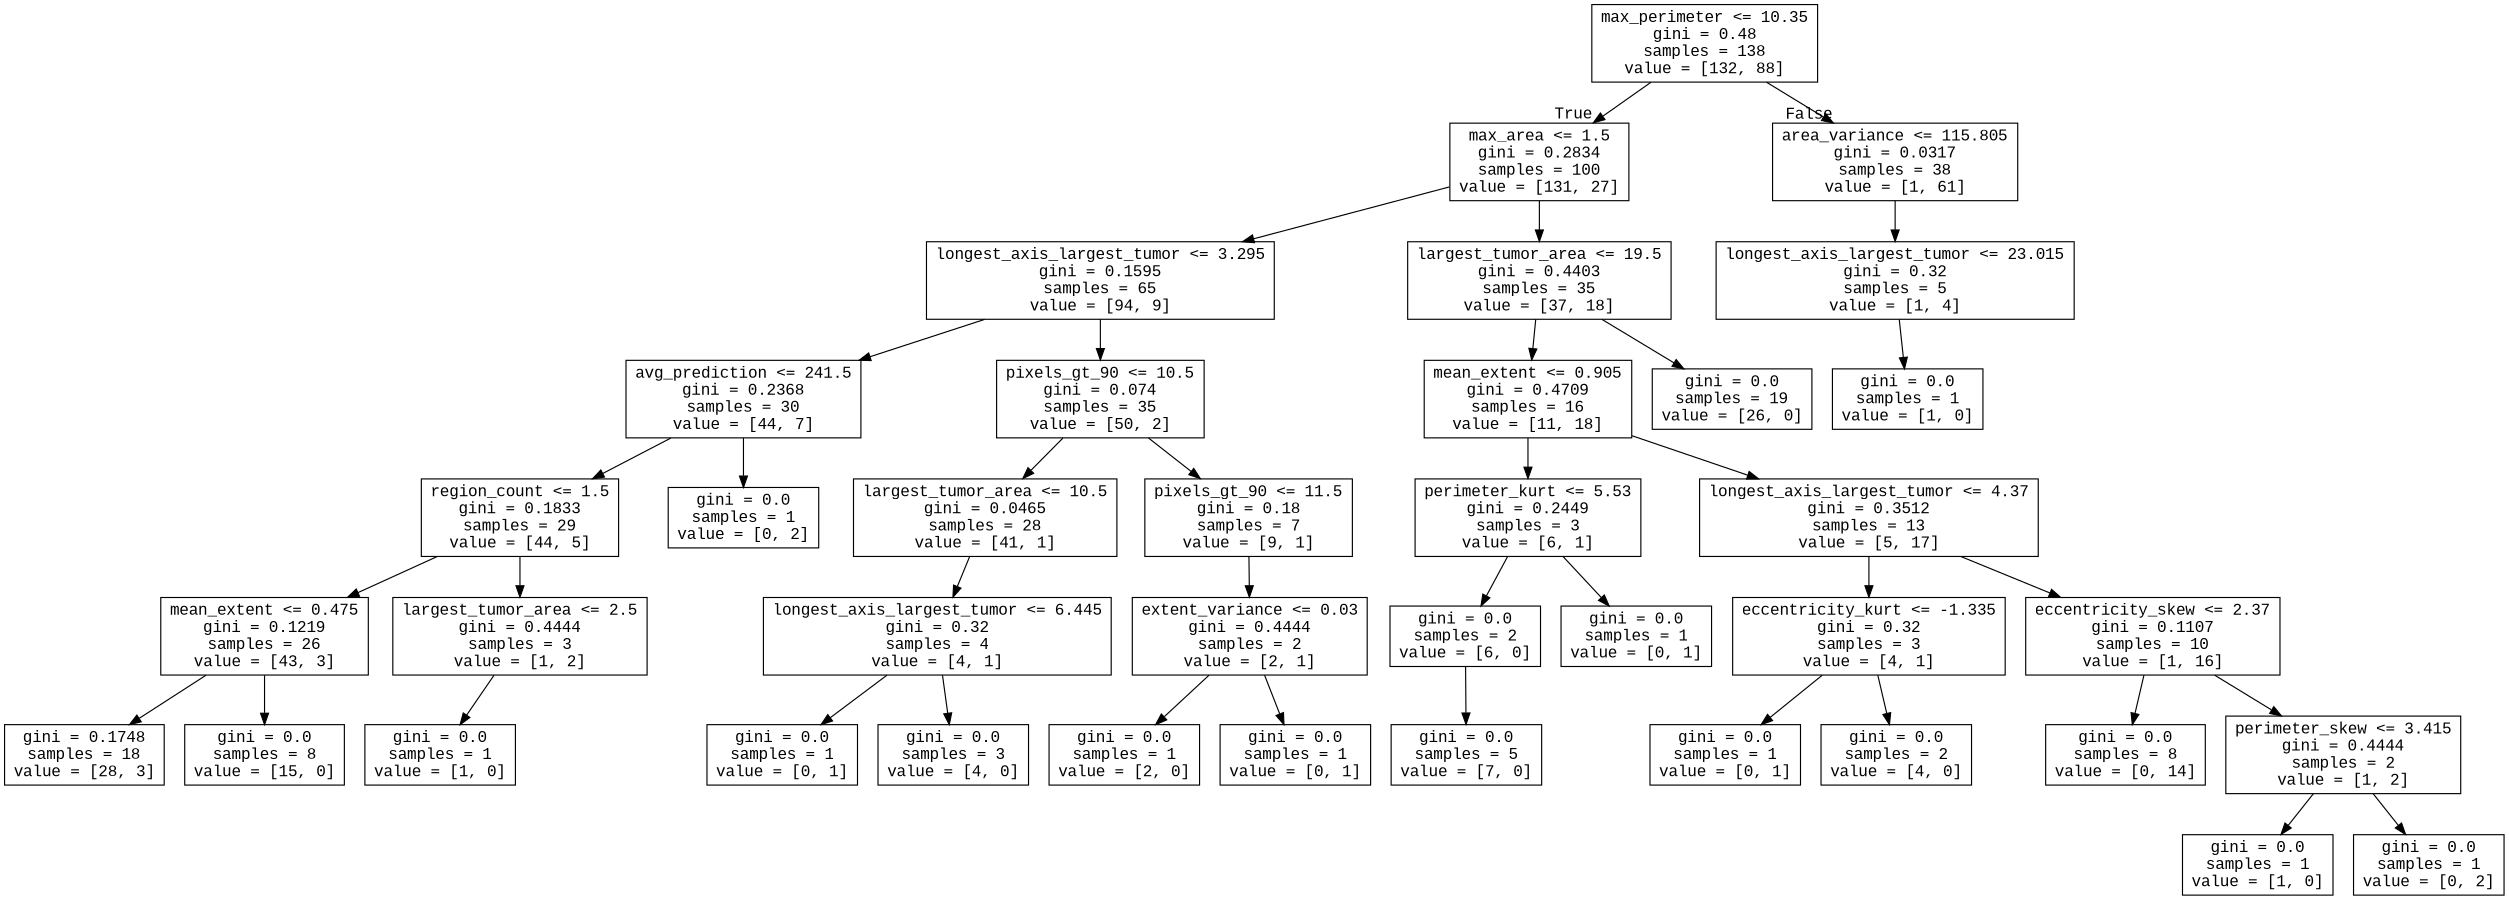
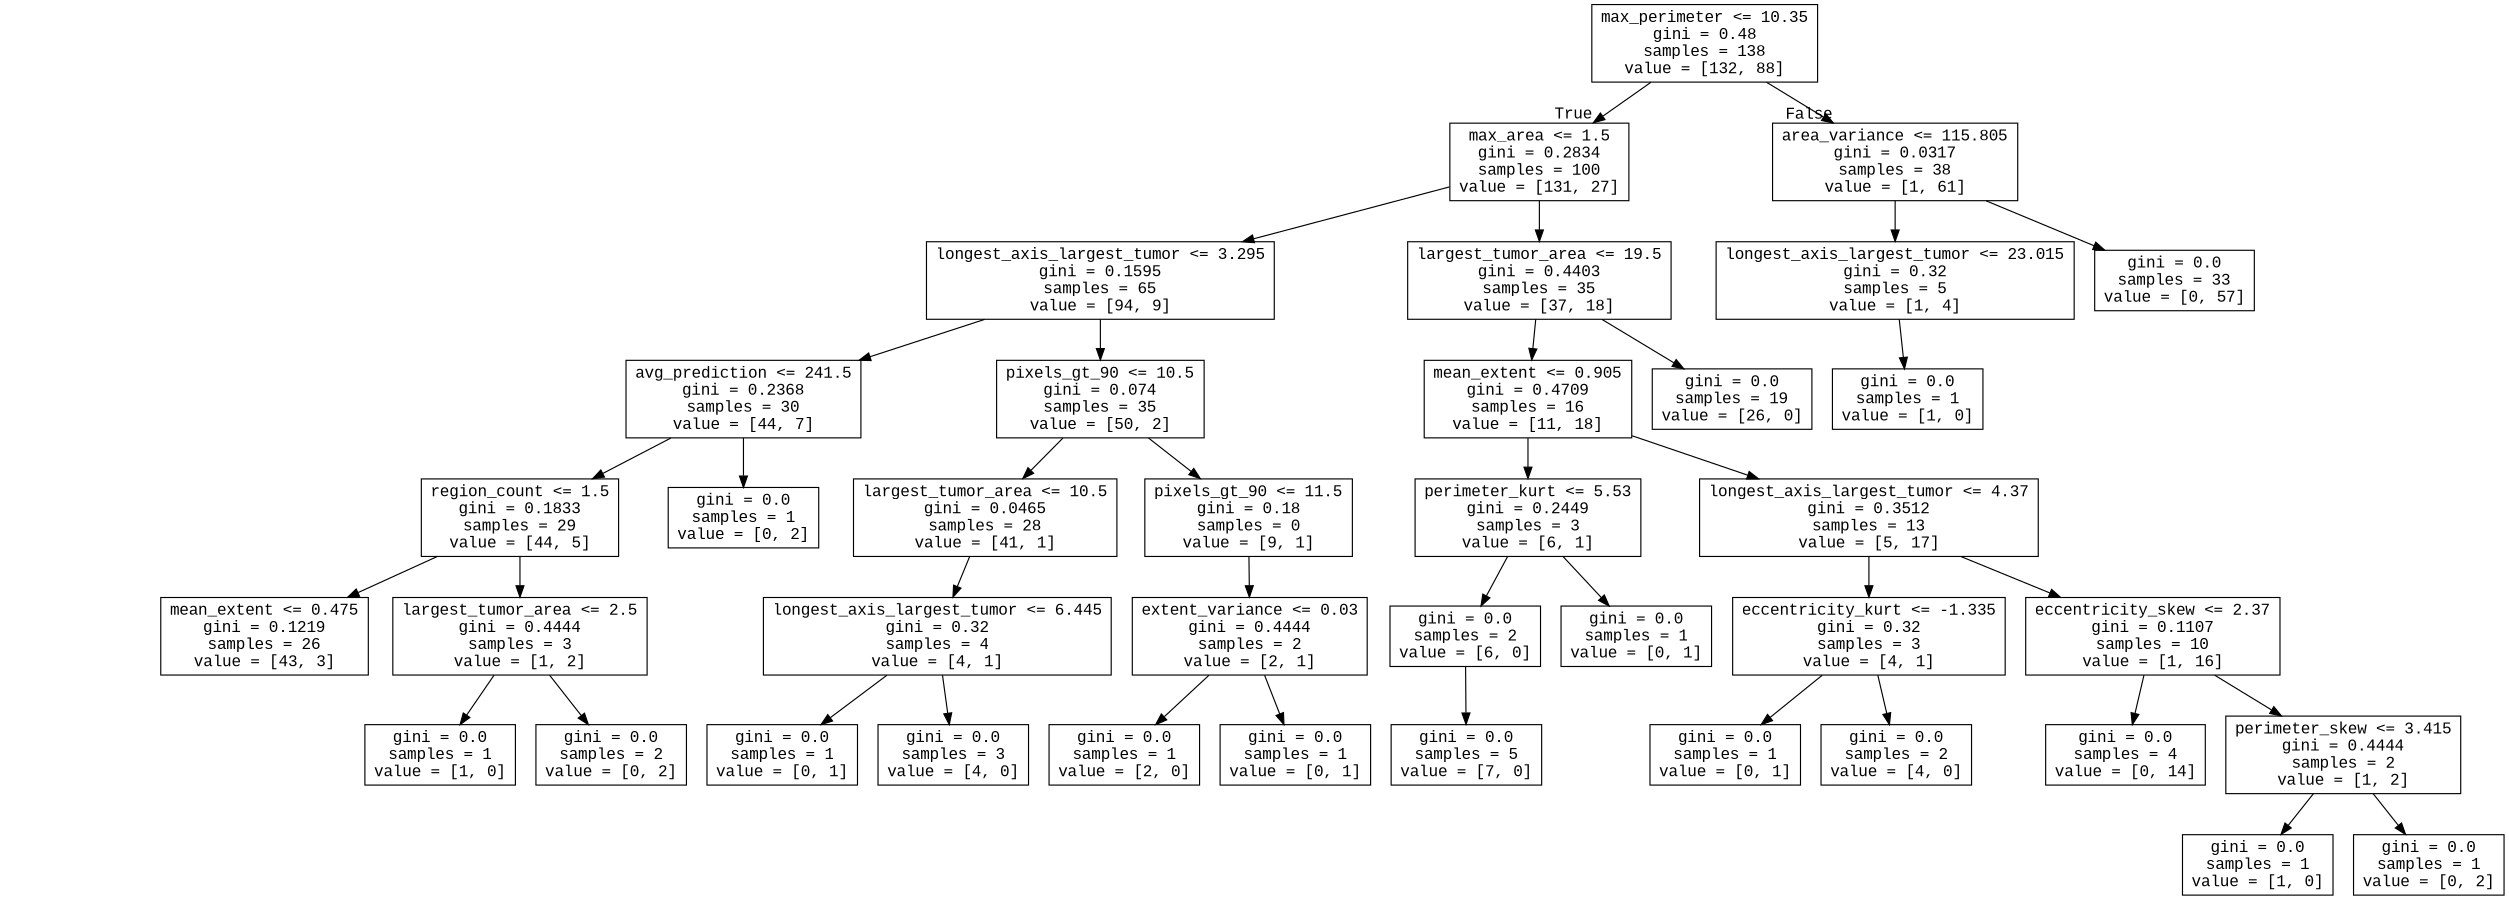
node "gini = 0.0 samples = 33 value = [0, 57]": added
node "pixels_gt_90 <= 11.5 gini = 0.18 samples = 7 value = [9, 1]": label "pixels_gt_90 <= 11.5 gini = 0.18 samples = 7 value = [9, 1]" -> "pixels_gt_90 <= 11.5 gini = 0.18 samples = 0 value = [9, 1]"
node "gini = 0.1748 samples = 18 value = [28, 3]": removed
node "gini = 0.0 samples = 8 value = [15, 0]": removed
node "gini = 0.0 samples = 2 value = [0, 2]": added
node "gini = 0.0 samples = 8 value = [0, 14]": label "gini = 0.0 samples = 8 value = [0, 14]" -> "gini = 0.0 samples = 4 value = [0, 14]"
